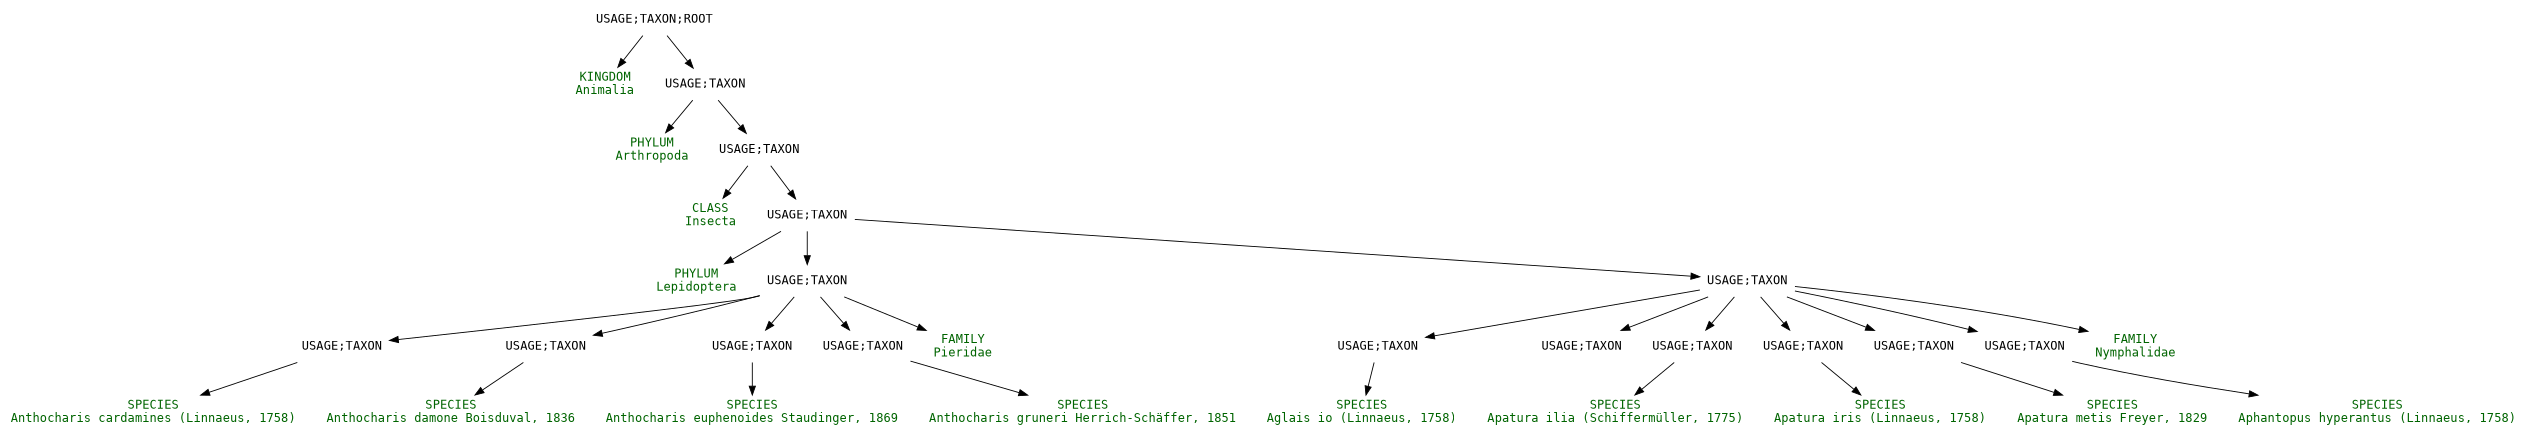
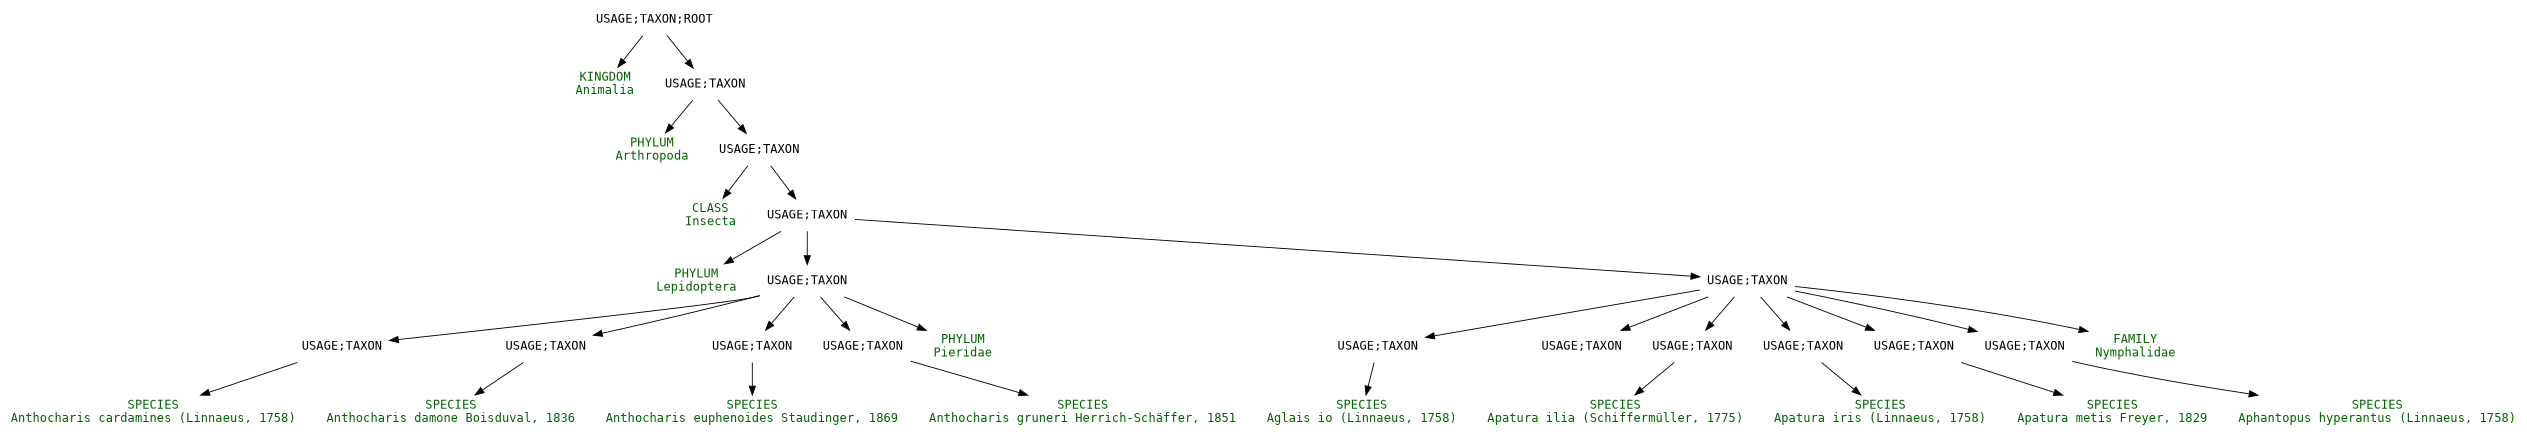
node "FAMILY Pieridae": label "FAMILY Pieridae" -> "PHYLUM Pieridae"
